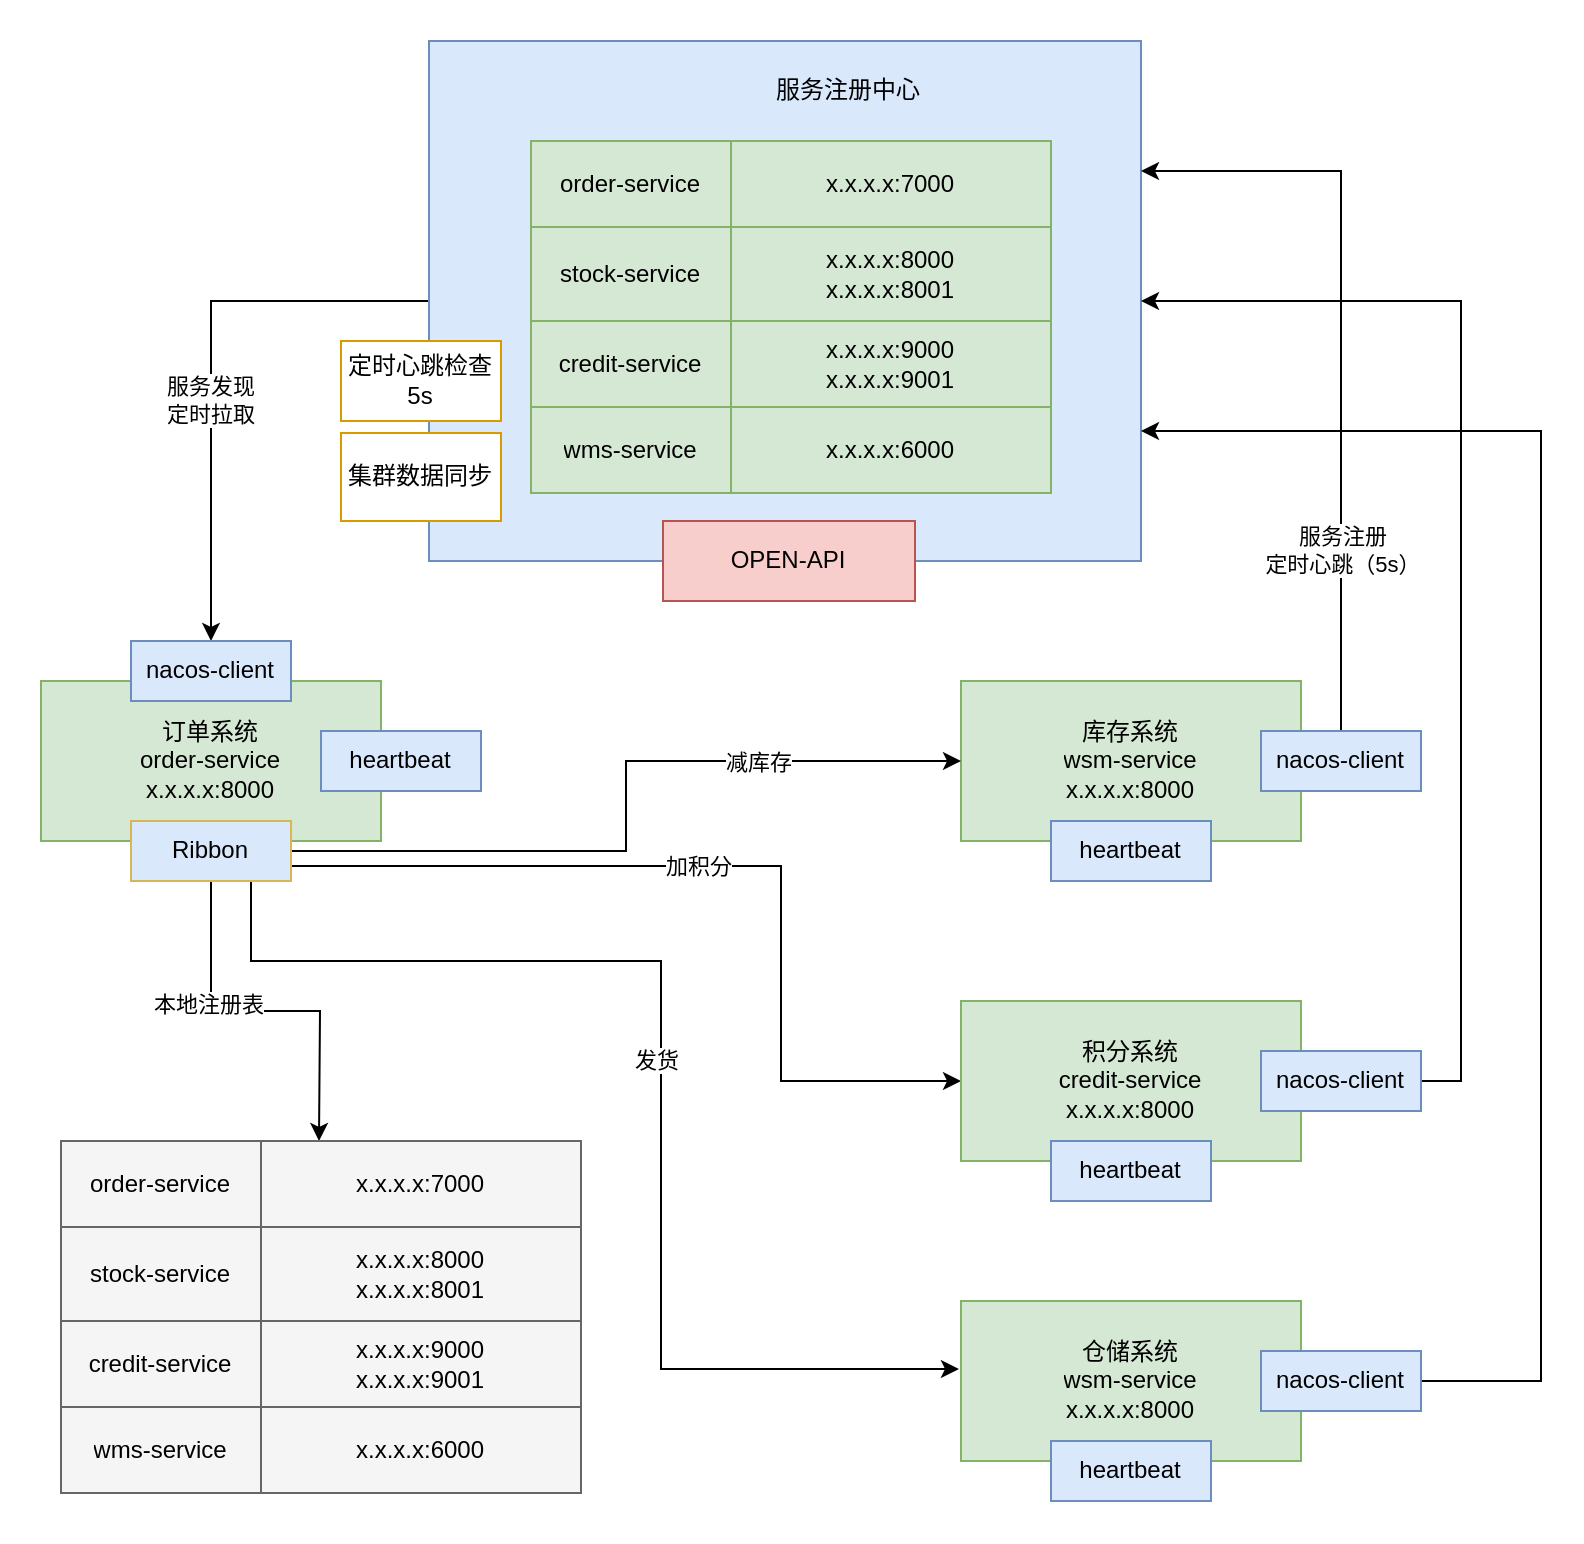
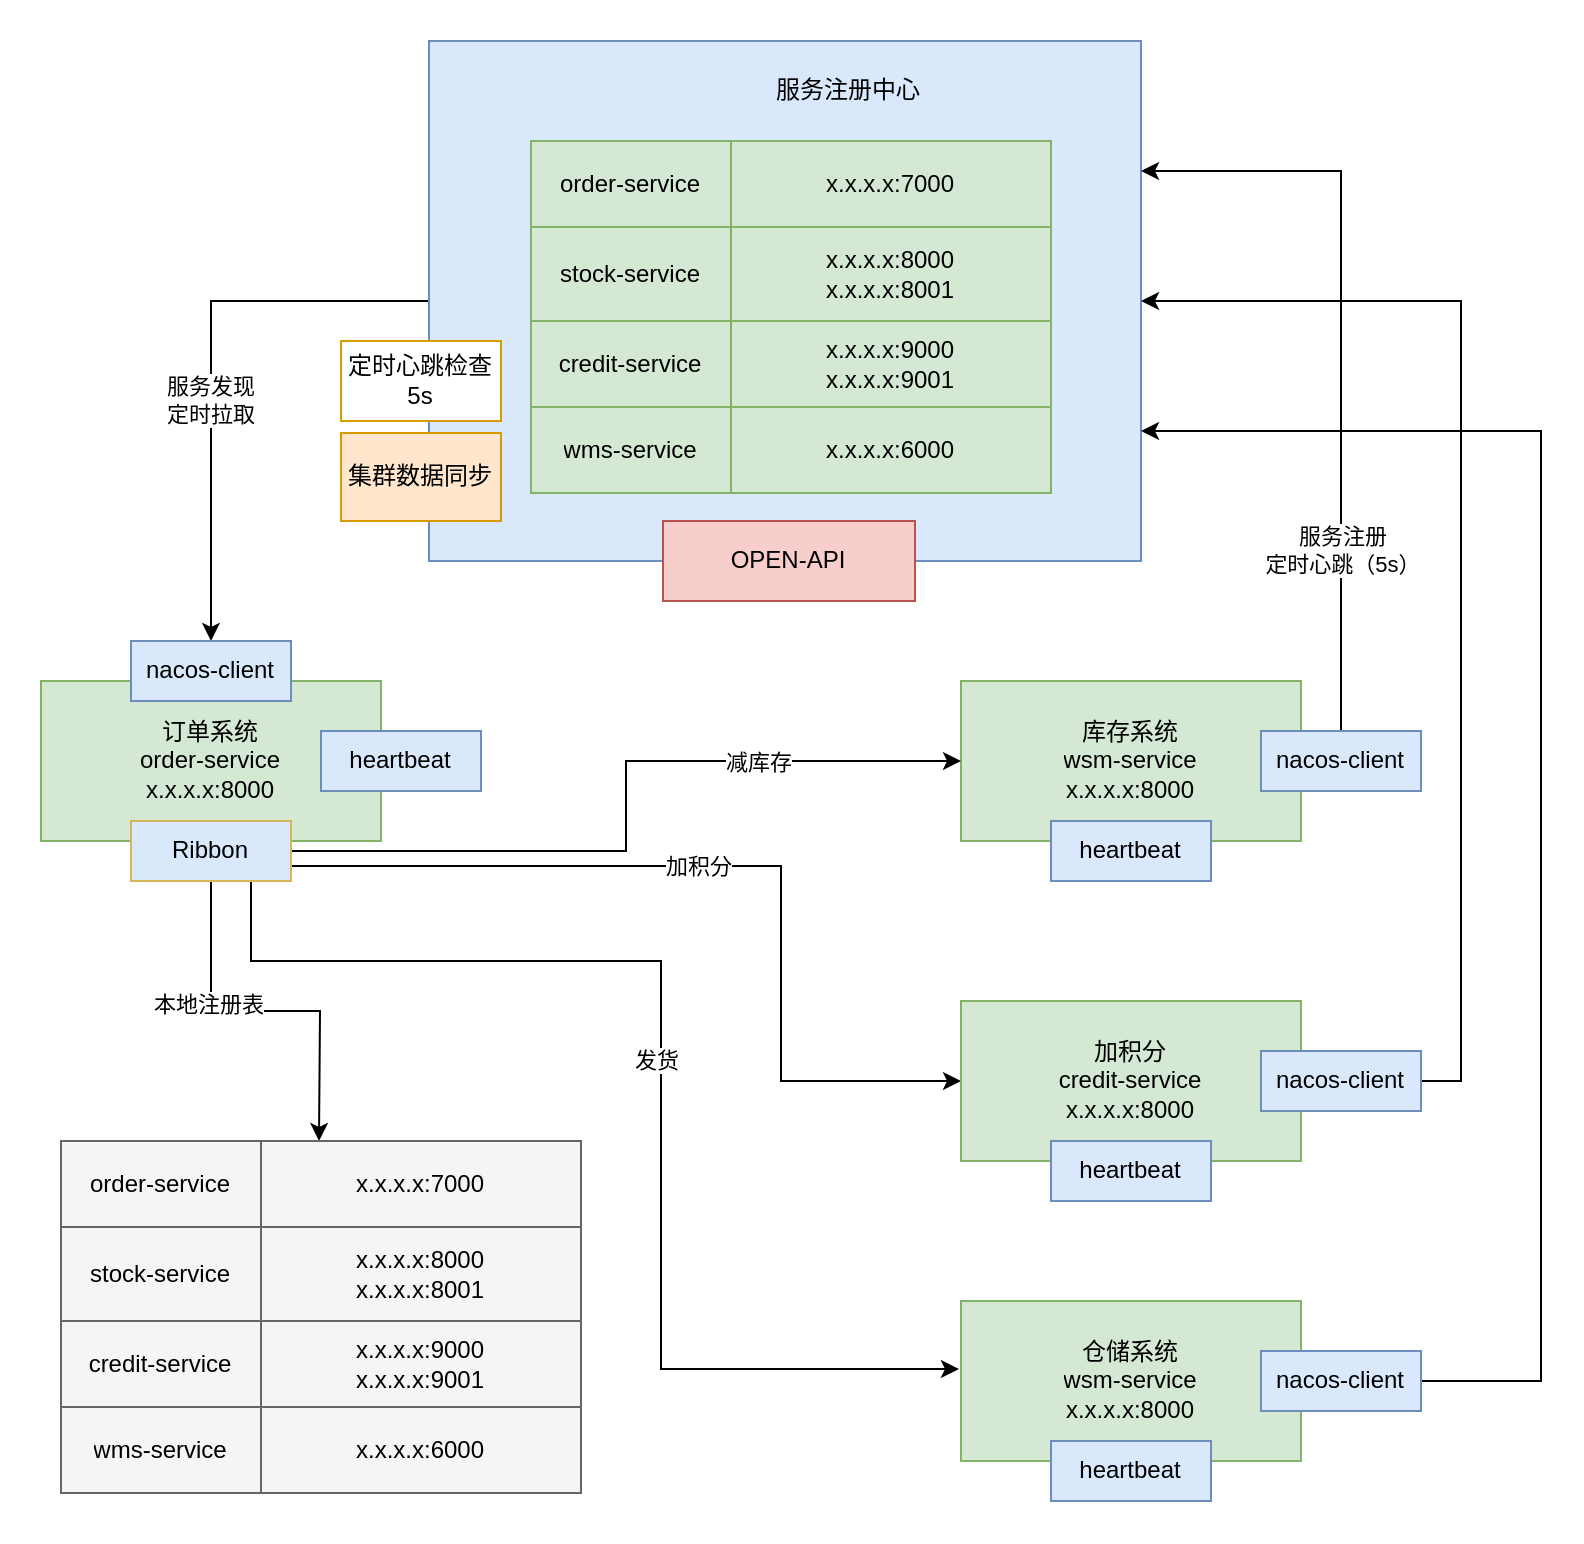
node "集群数据同步": fillcolor #ffffff -> #ffe6cc
node "积分系统 credit-service x.x.x.x:8000": label "积分系统 credit-service x.x.x.x:8000" -> "加积分 credit-service x.x.x.x:8000"
